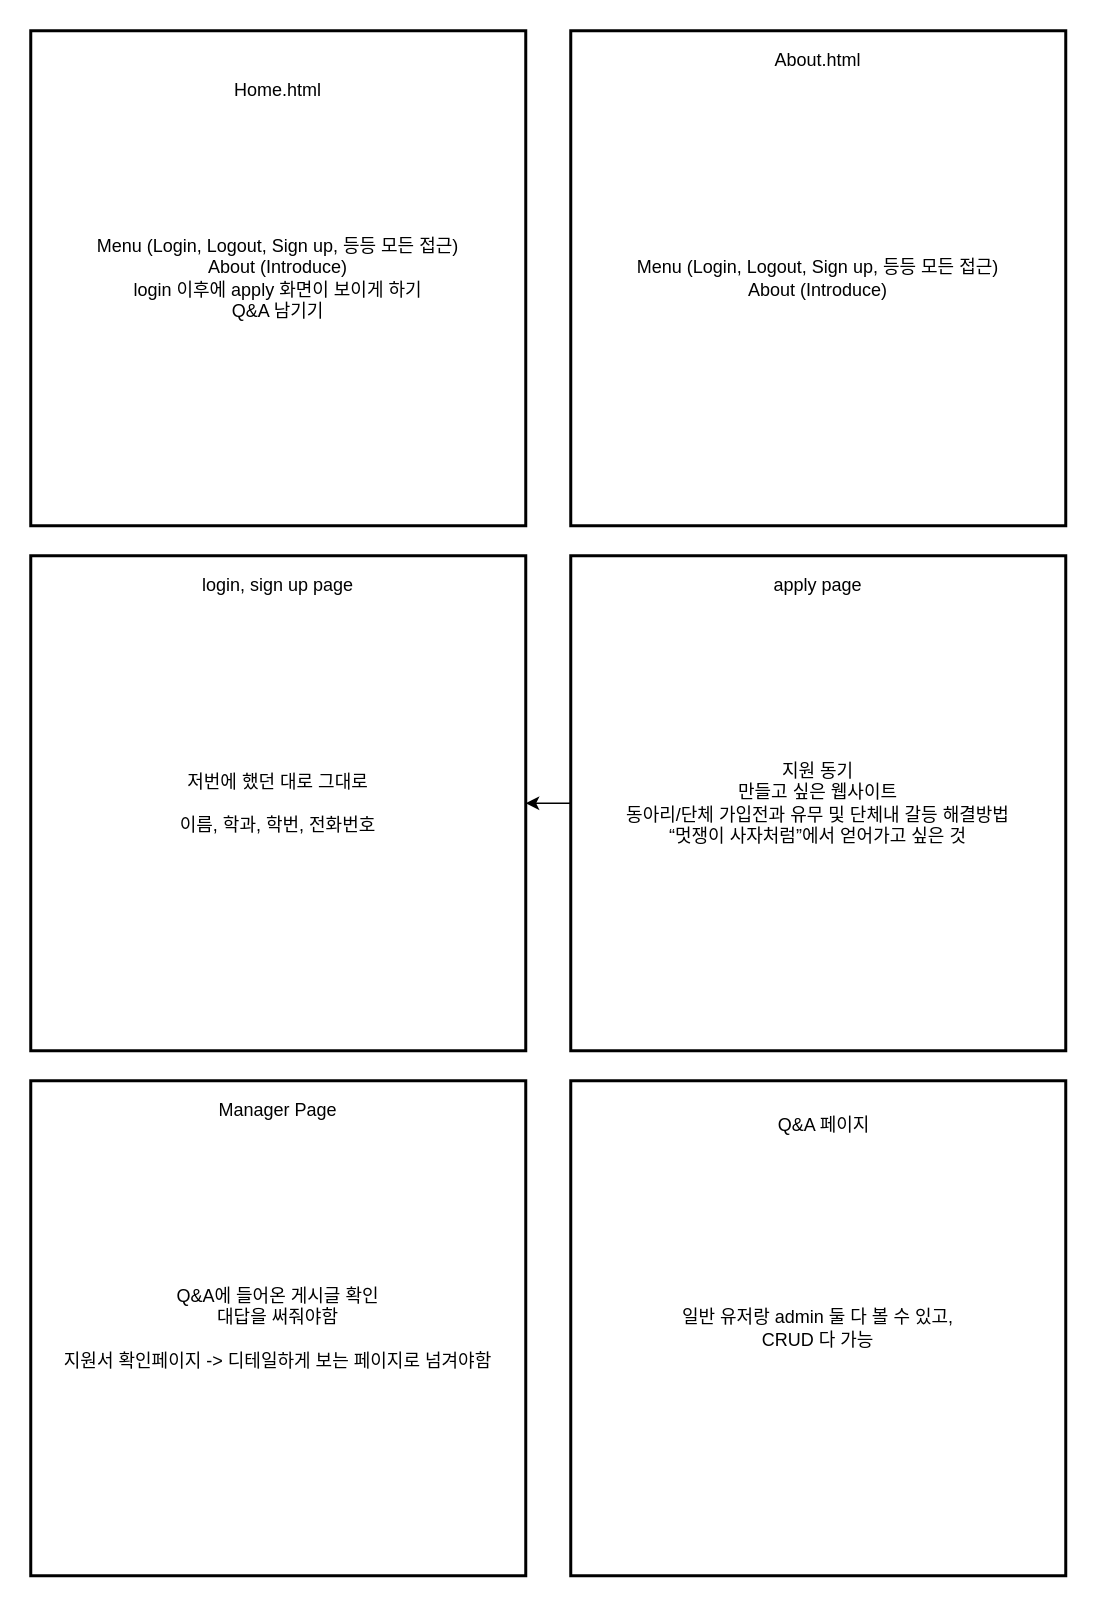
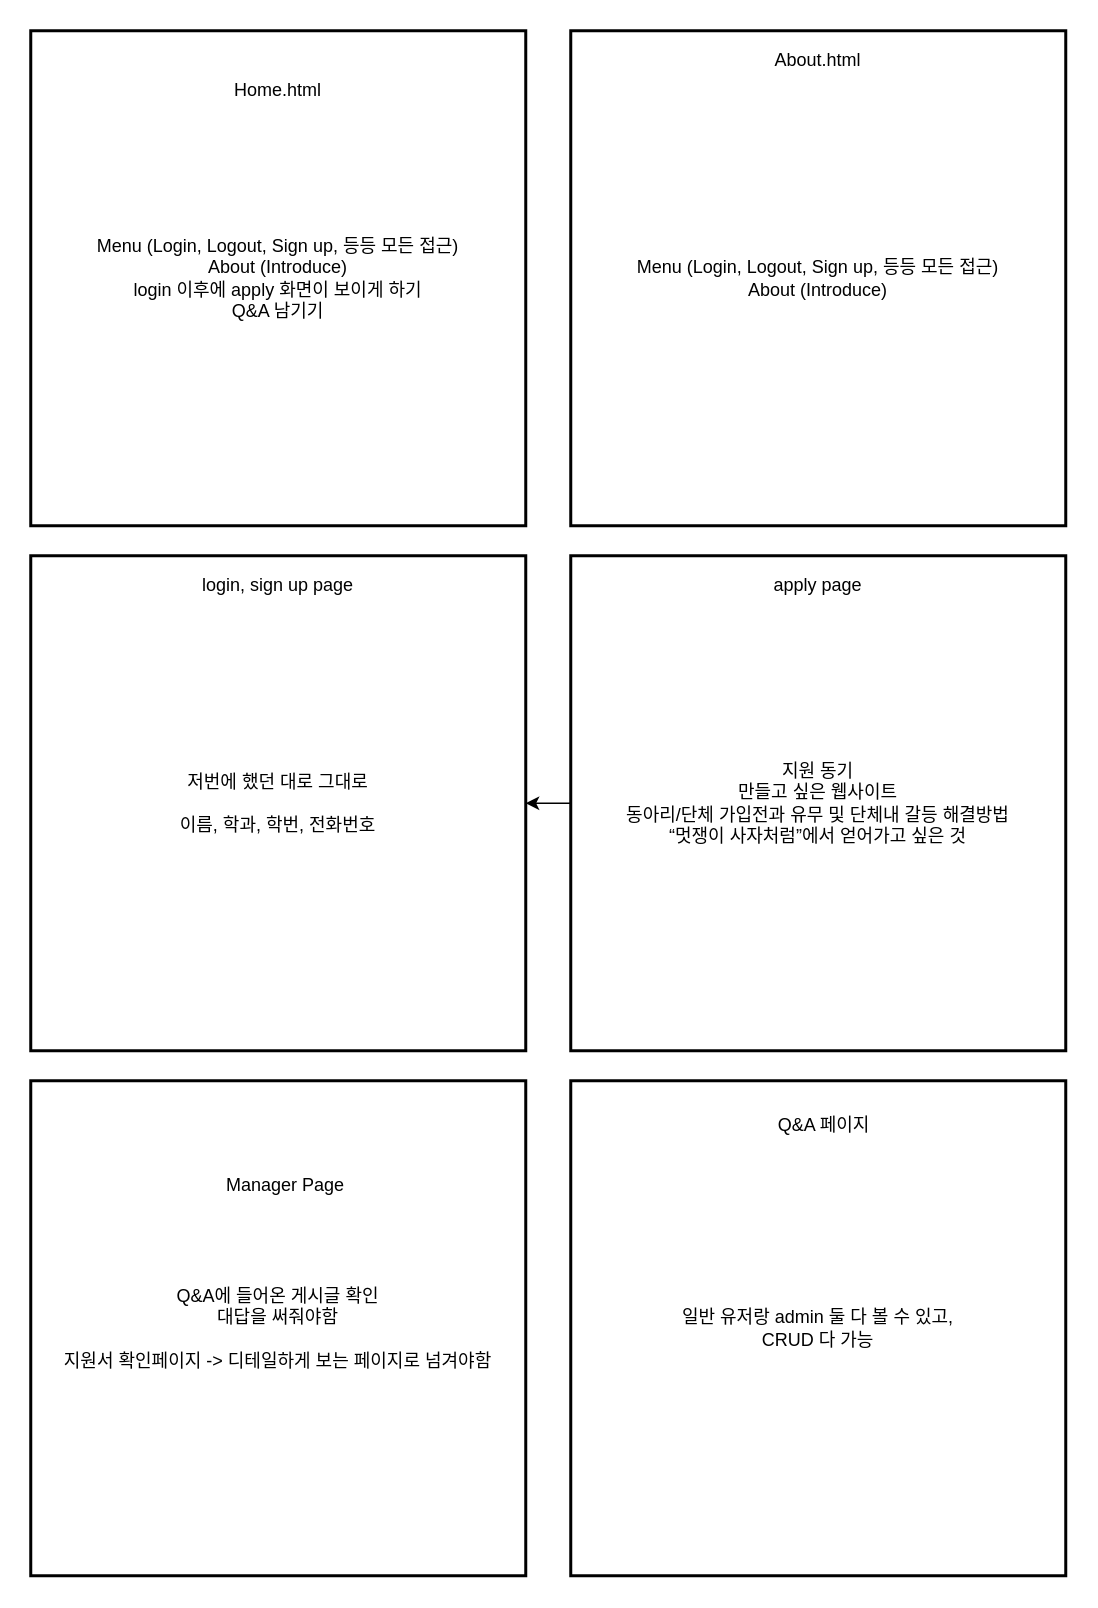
node "Manager Page": moved (278, 1111) -> (286, 1186)
